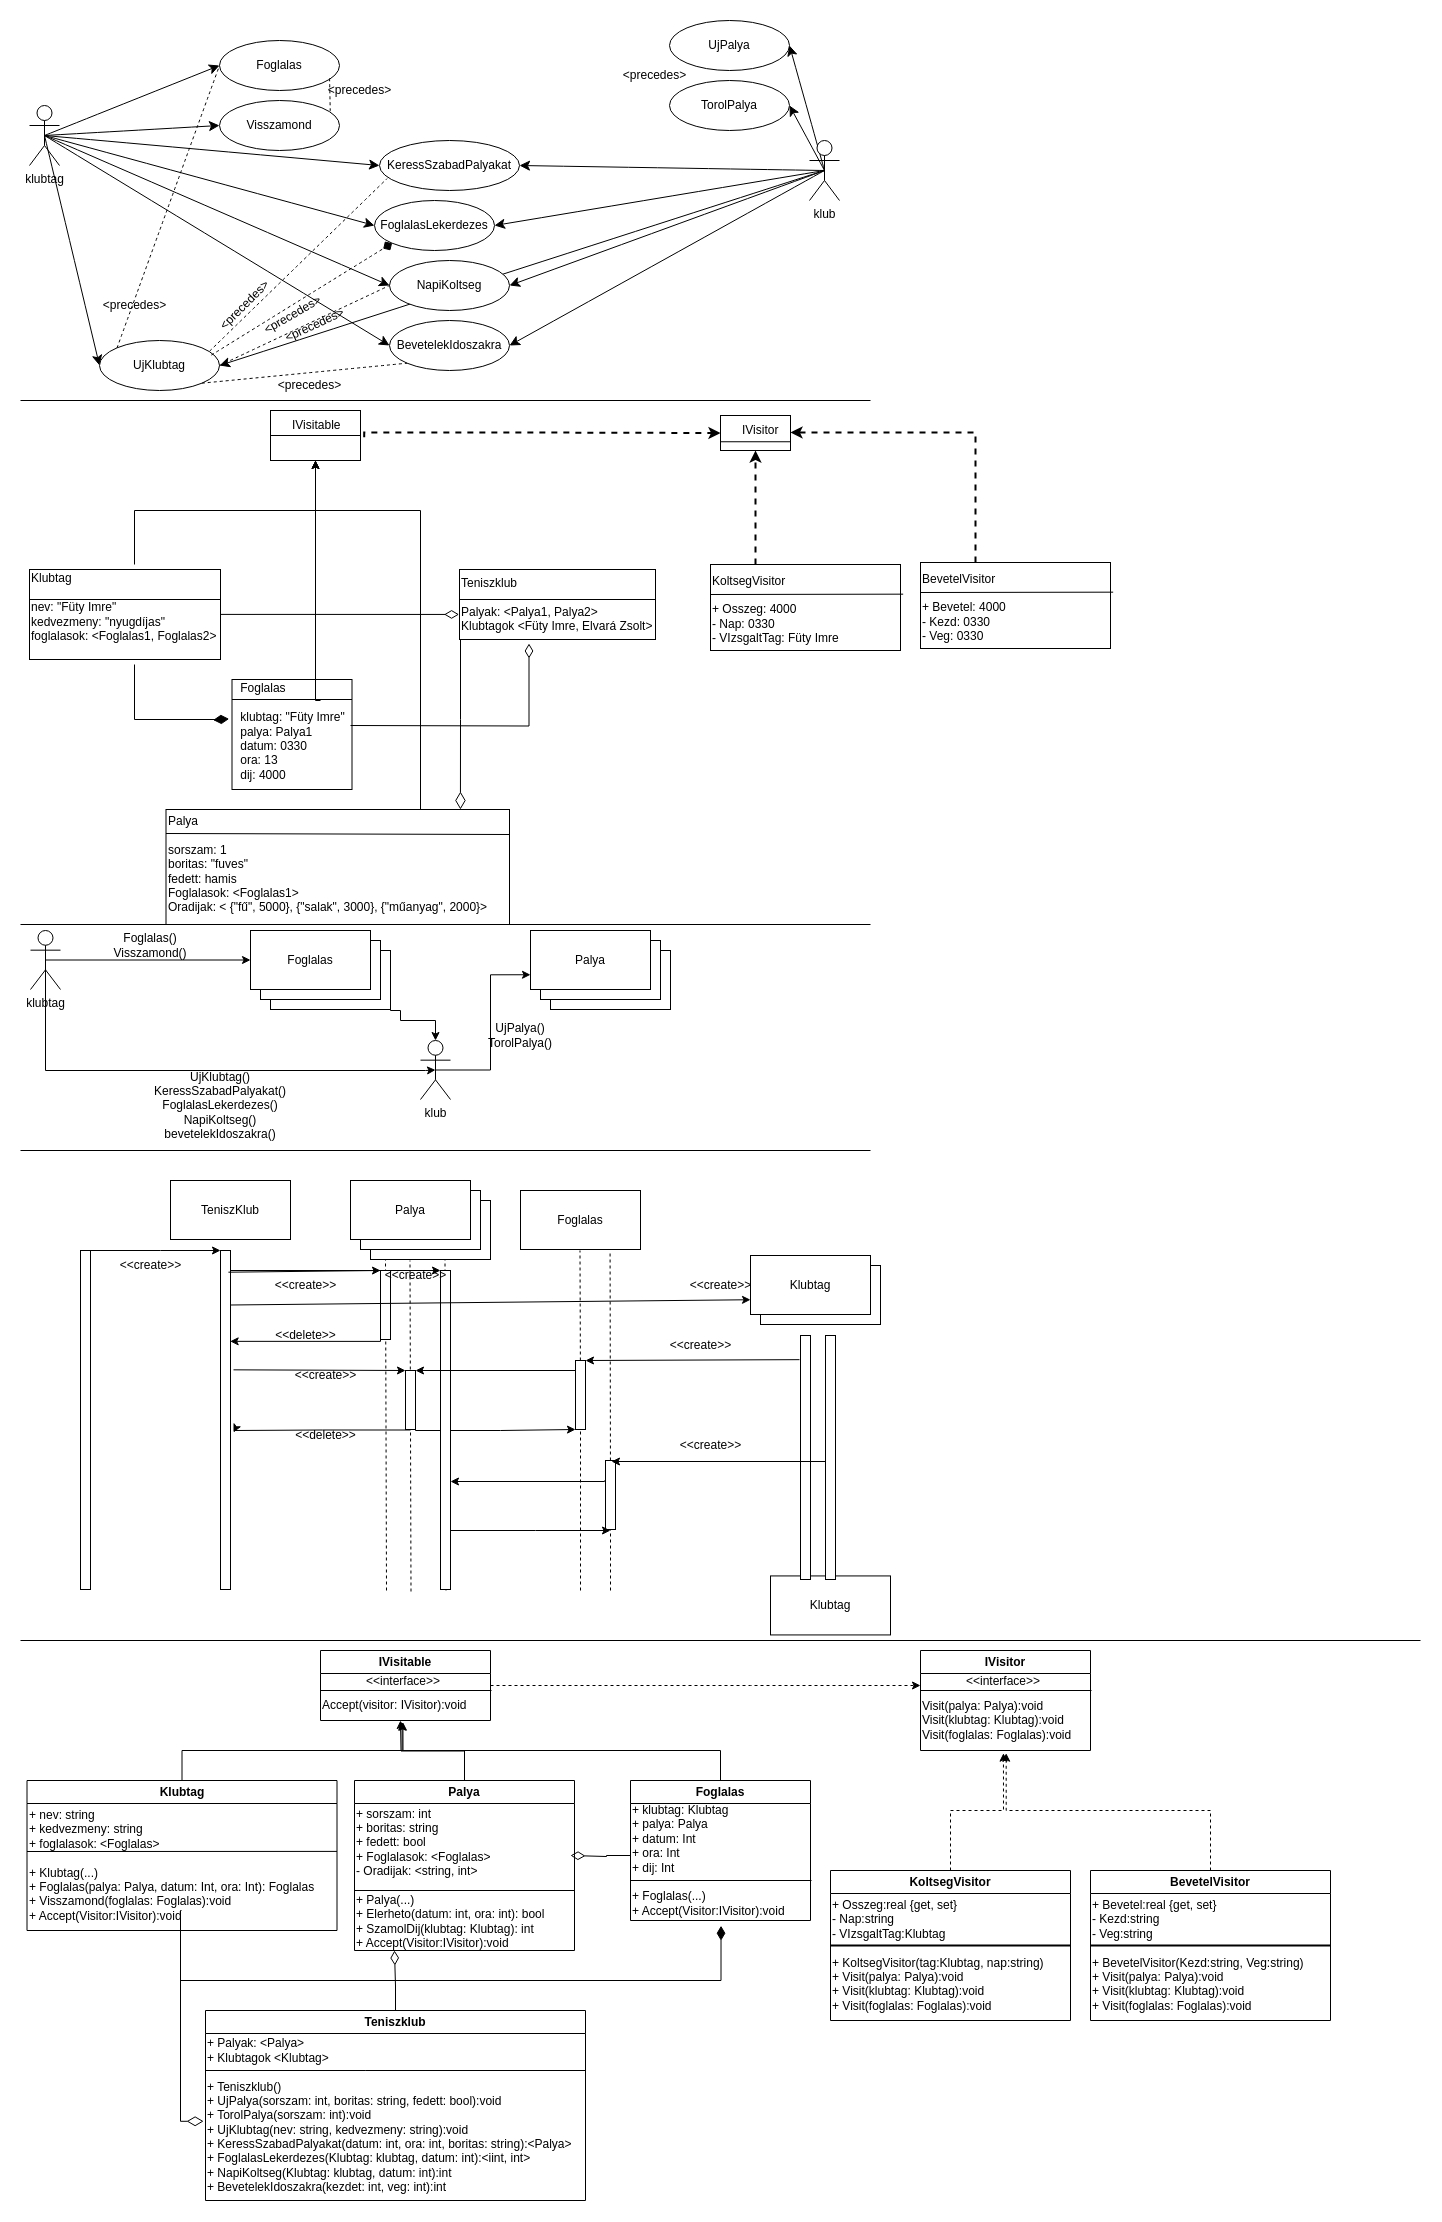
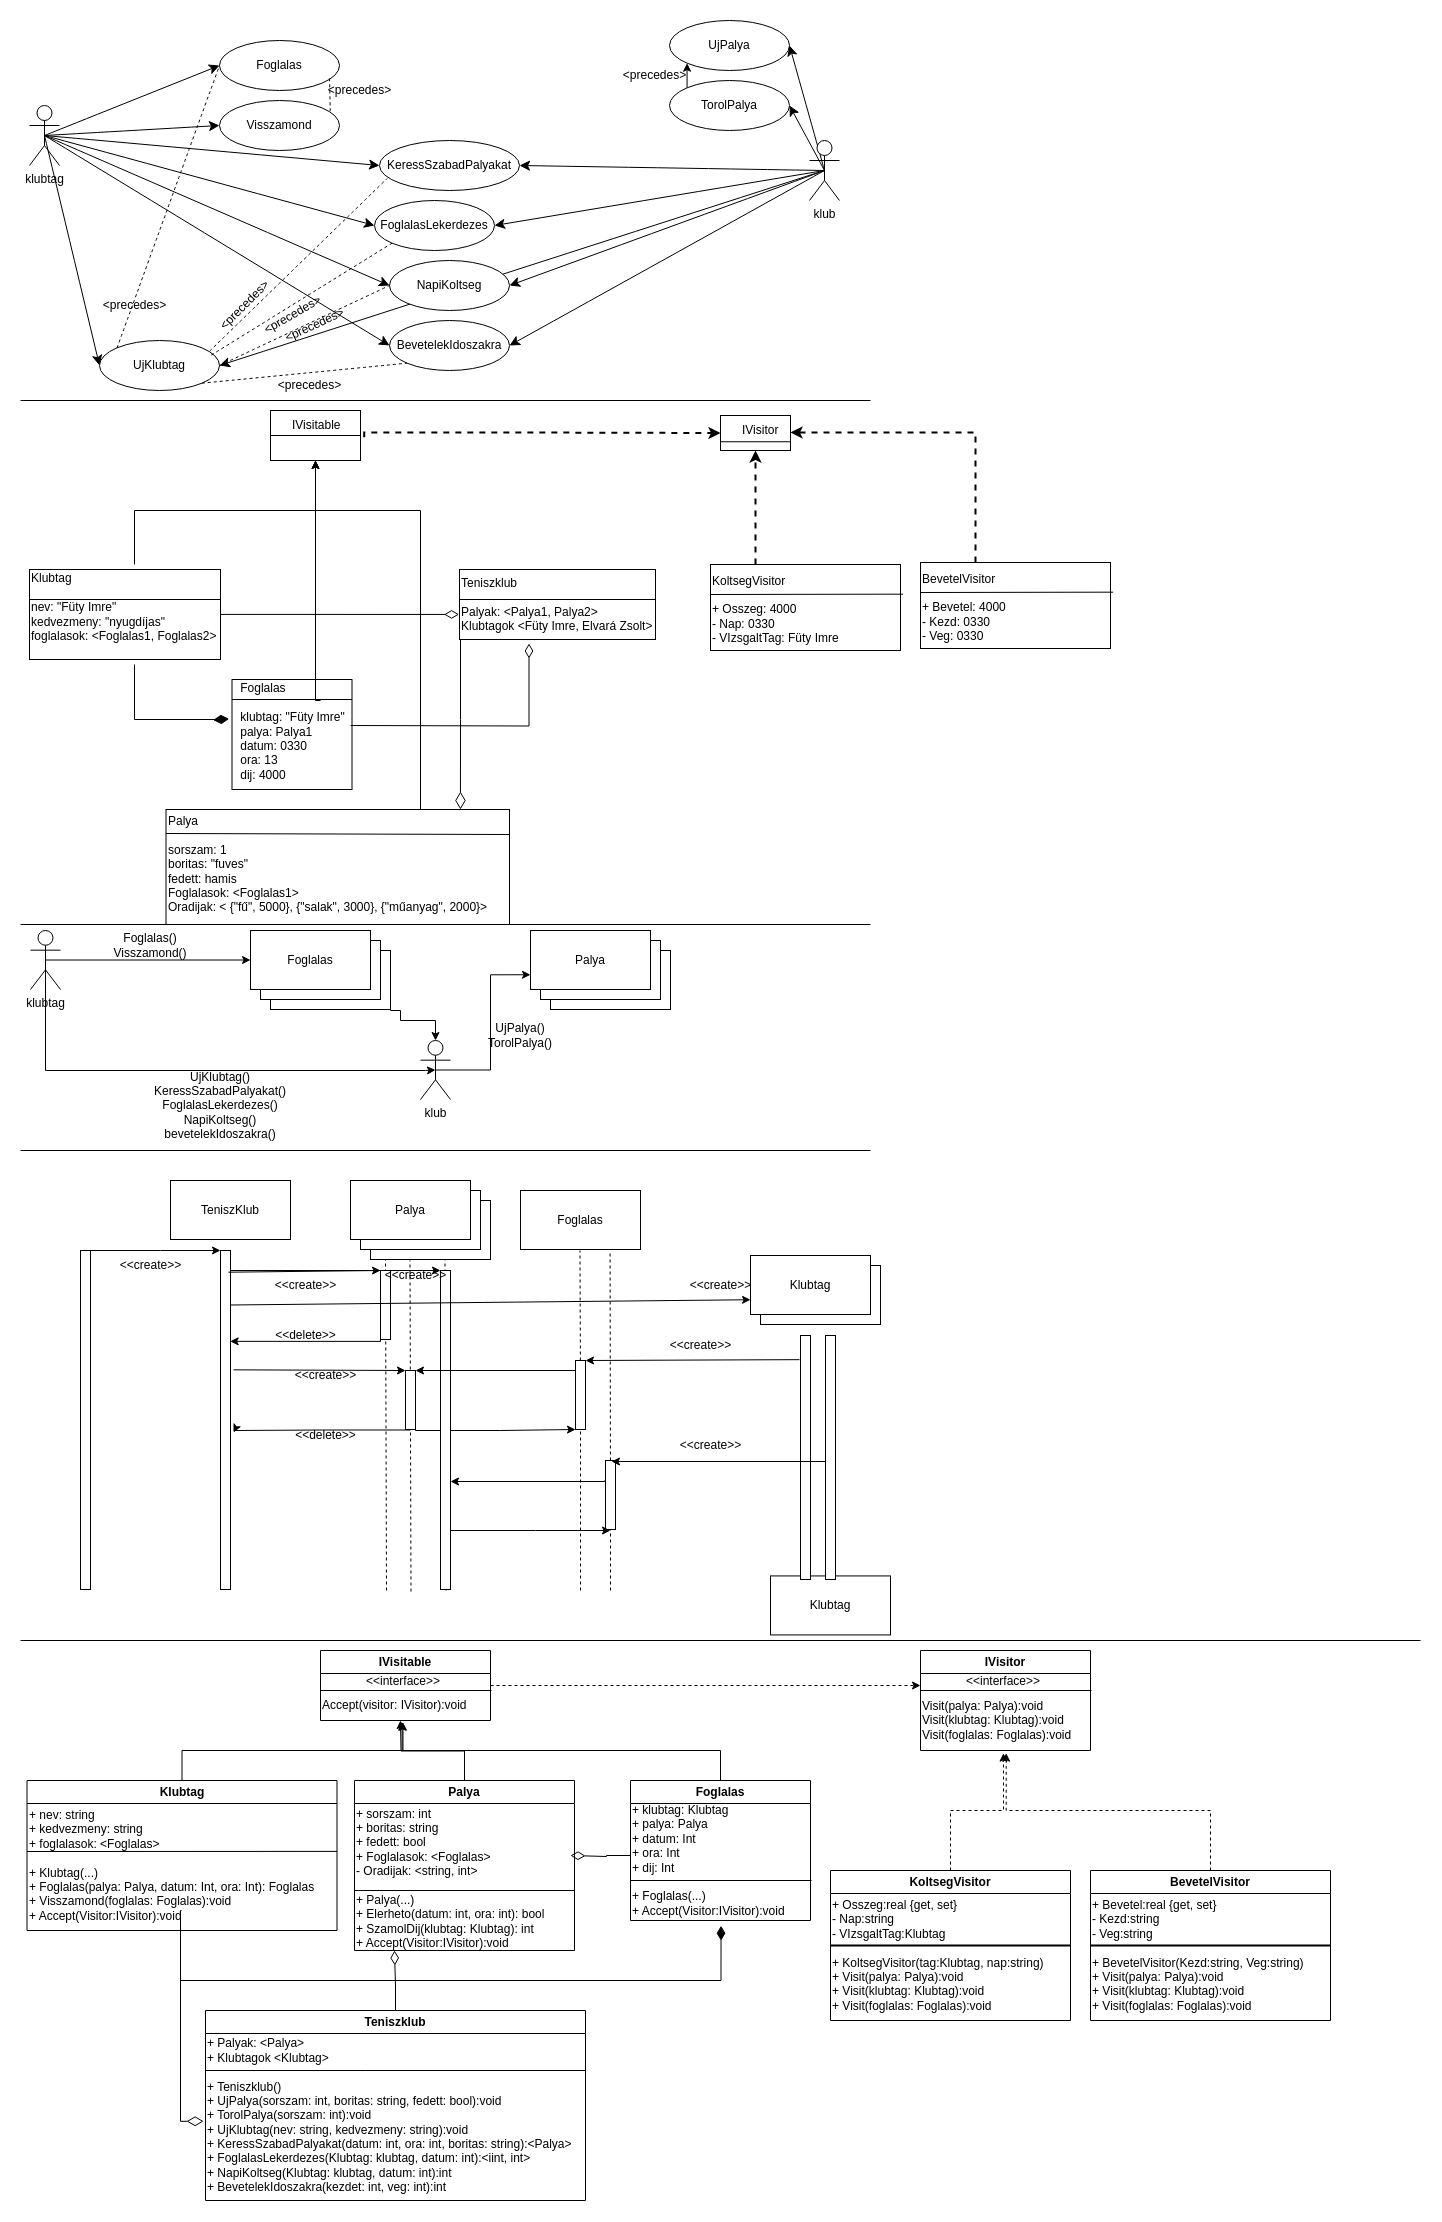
edge "TorolPalya" -> "UjPalya": added
edge "UjKlubtag" -> "FoglalasLekerdezes": arrowhead diamond -> none
